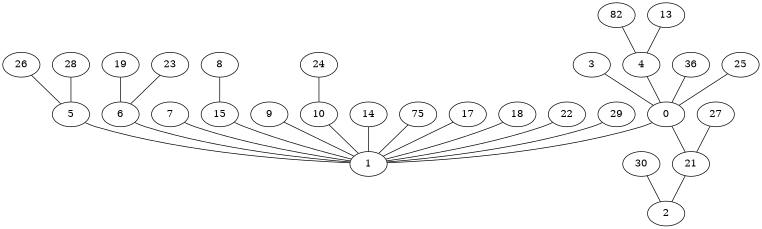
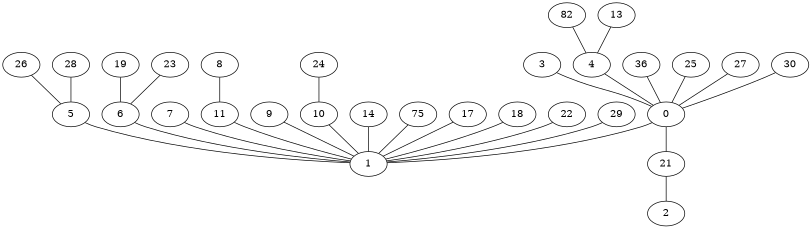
node "15": label "15" -> "11"
edge "27" -- "21": now "27" -- "0"
edge "30" -- "2": now "30" -- "0"
